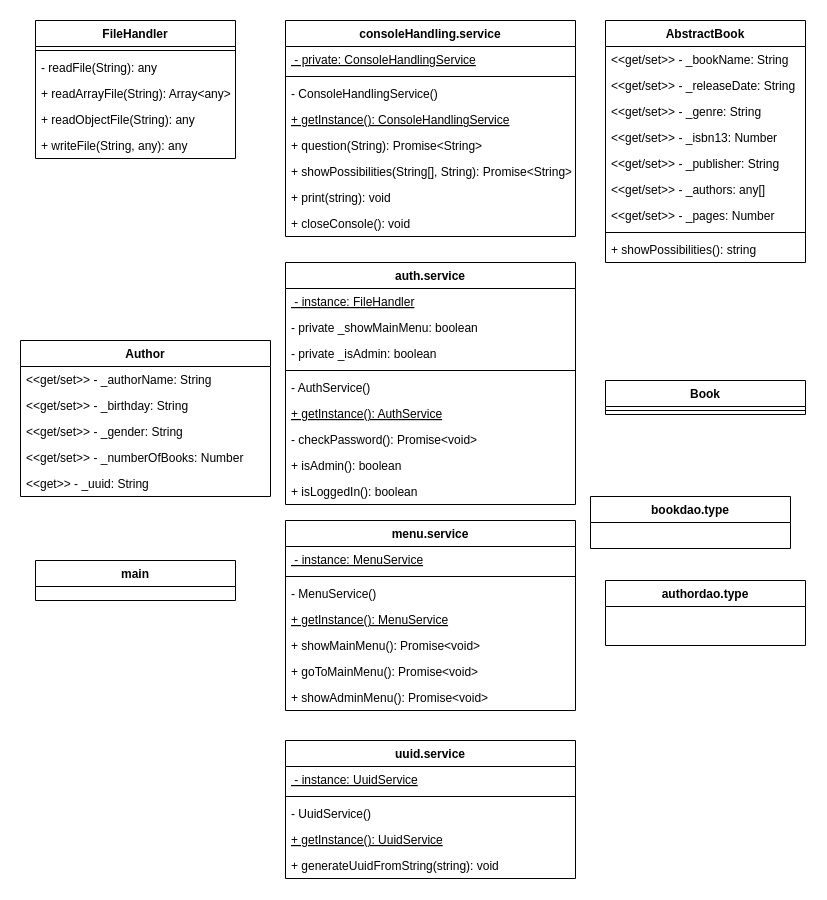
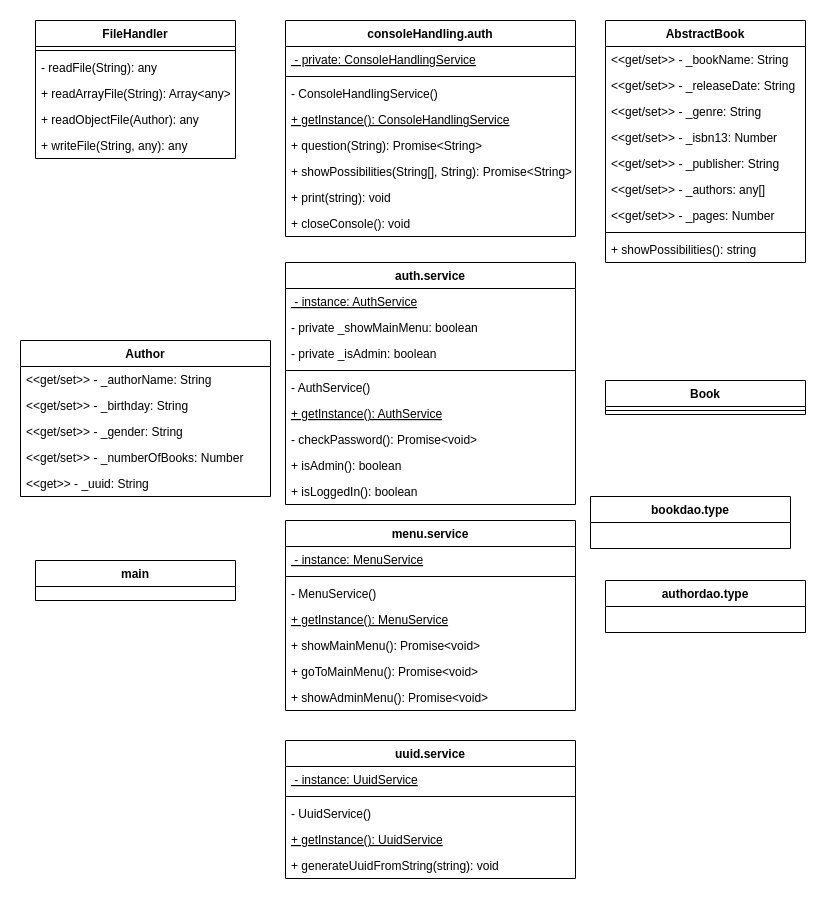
node "consoleHandling.service": label "consoleHandling.service" -> "consoleHandling.auth"
node "+ readObjectFile(String): any": label "+ readObjectFile(String): any" -> "+ readObjectFile(Author): any"
node "- instance: FileHandler": label "- instance: FileHandler" -> "- instance: AuthService"
node "authordao.type": size 200x65 -> 200x52
